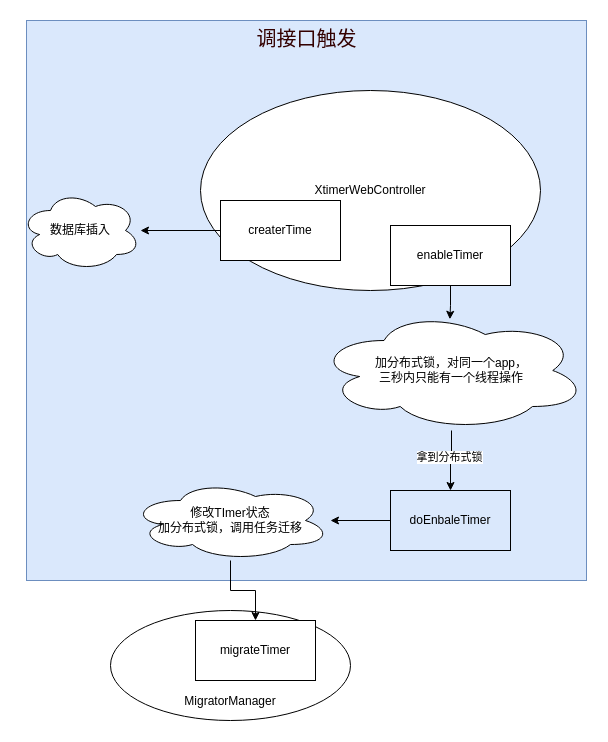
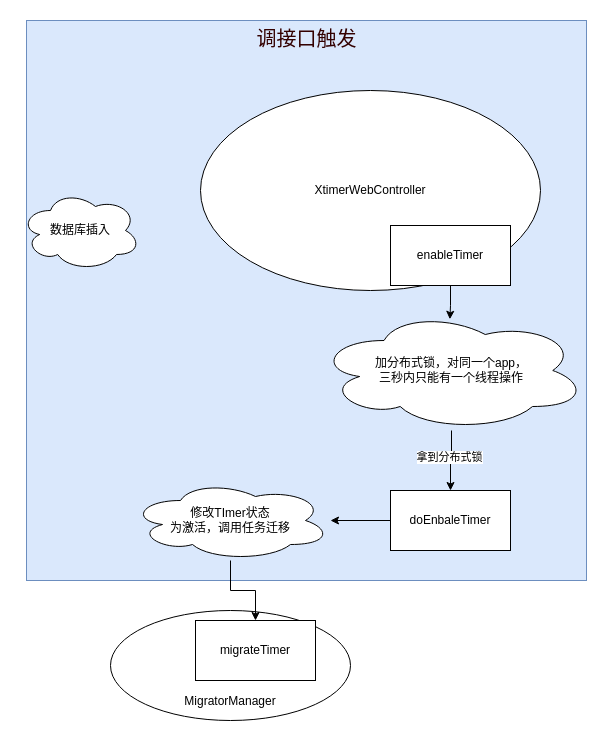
edge "createrTime" -> "数据库插入": removed
node "createrTime": removed
node "修改TImer状态 加分布式锁，调用任务迁移": label "修改TImer状态 加分布式锁，调用任务迁移" -> "修改TImer状态 为激活，调用任务迁移"
node "doEnbaleTimer": fillcolor #dae8fc -> #ffffff
